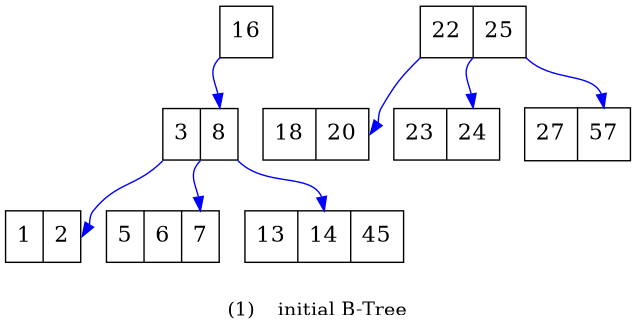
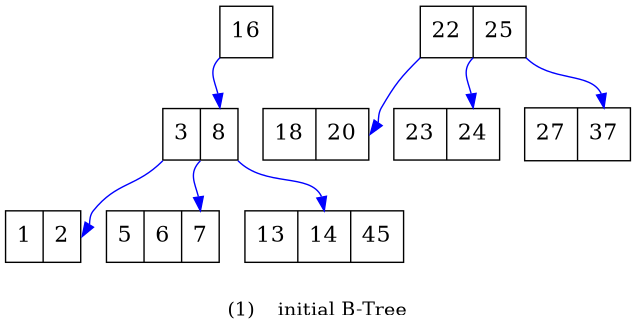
node "27": text "57" -> "37"
